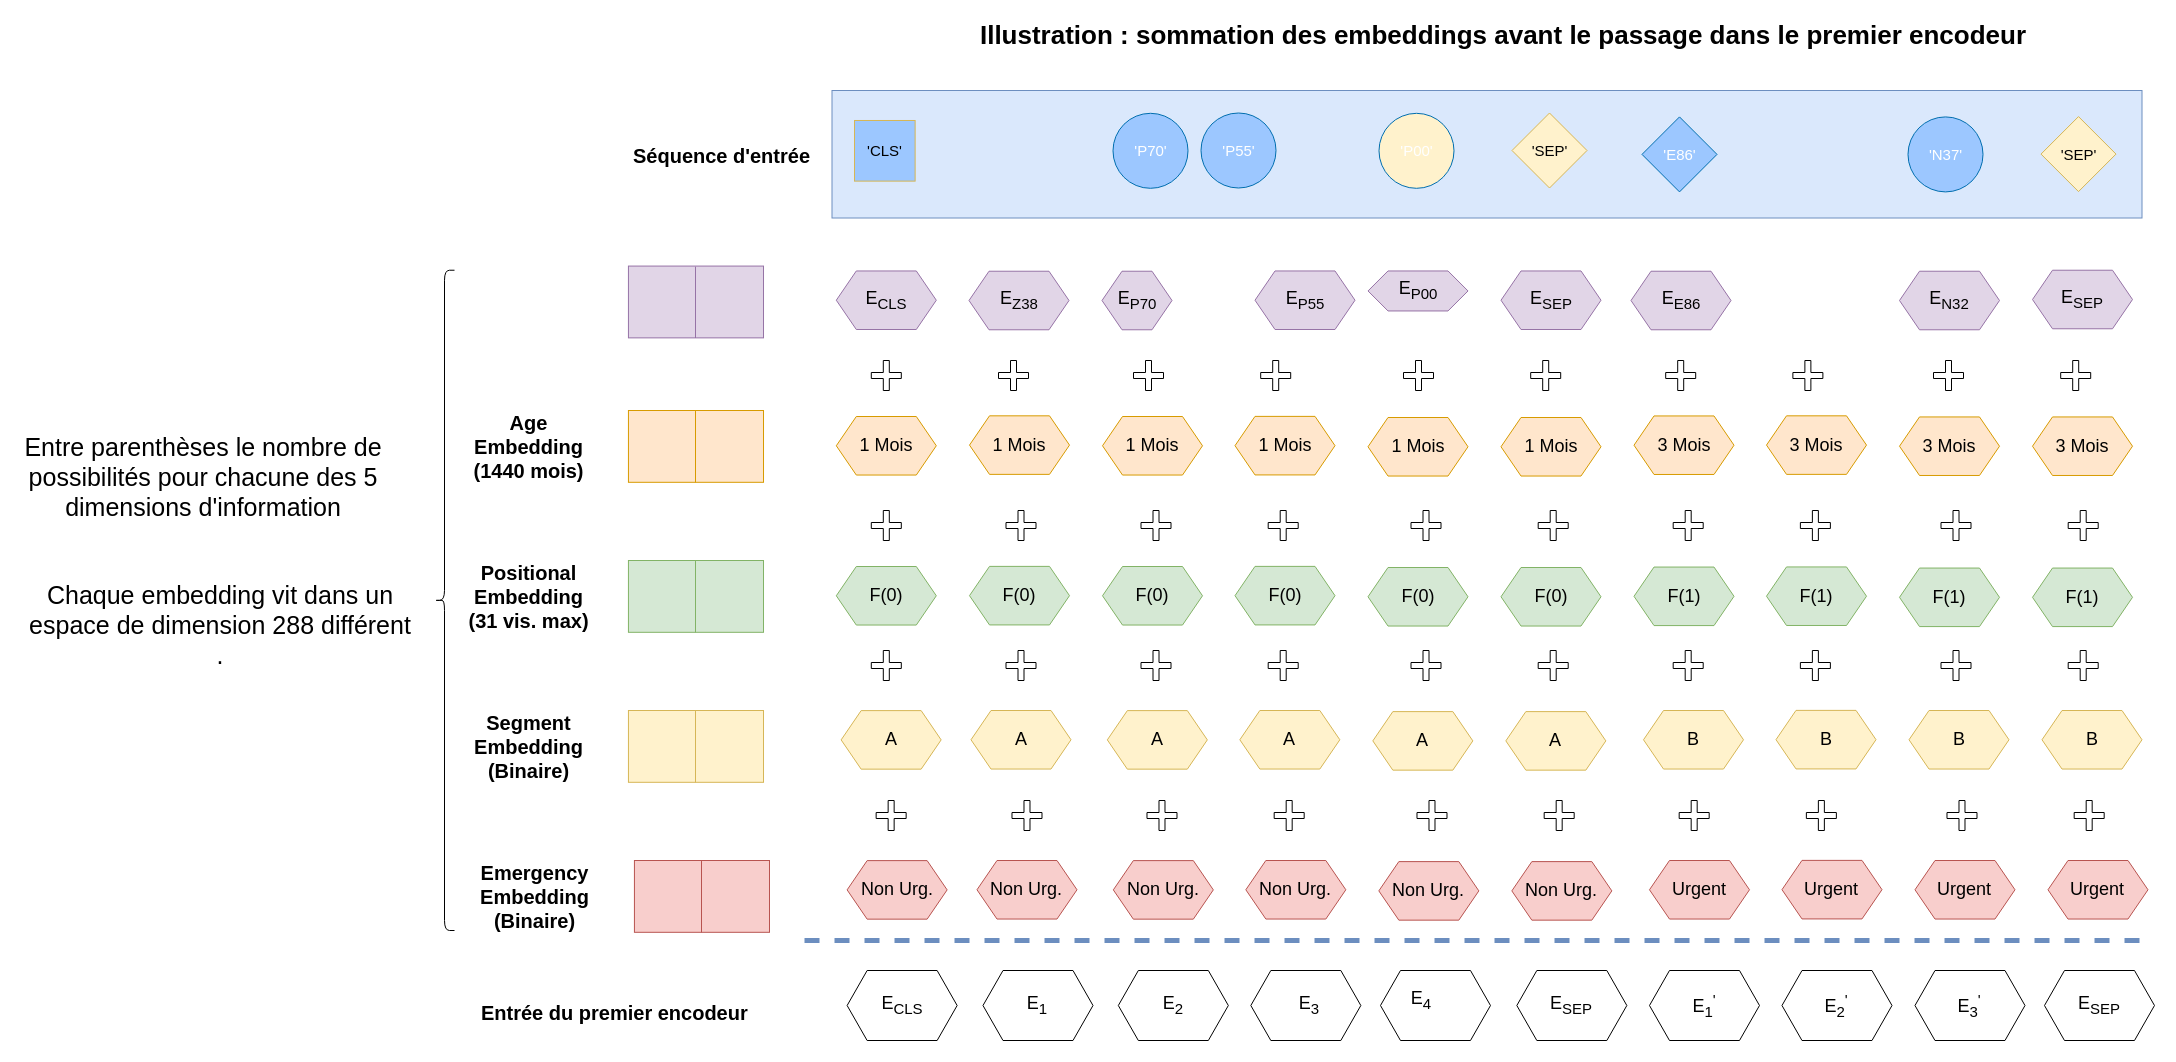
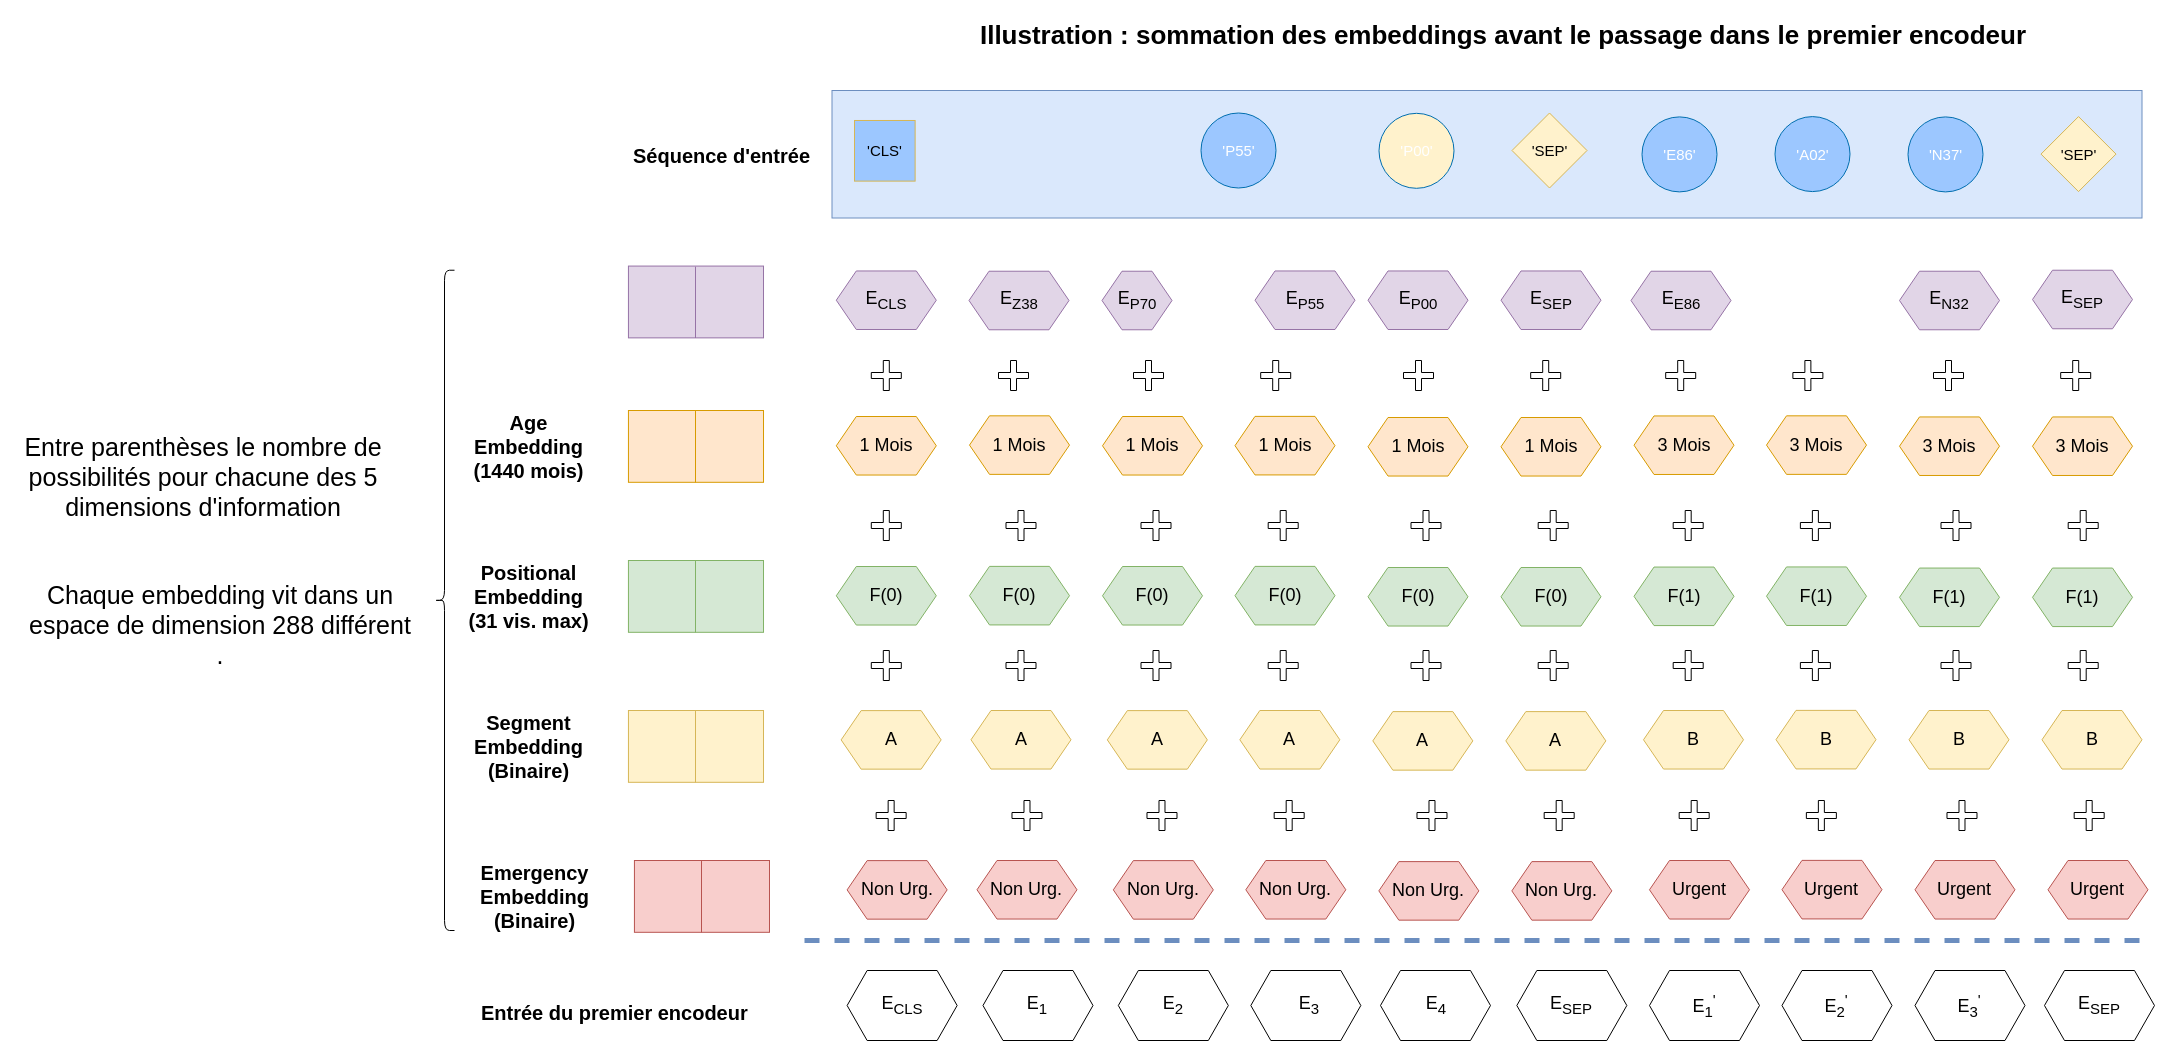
node "'P70'": removed
node "'E86'": shape diamond -> ellipse
node "'A02'": added
node "EP00": size 100x40 -> 100x59
node "E4": moved (1422, 1001) -> (1437, 1006)
